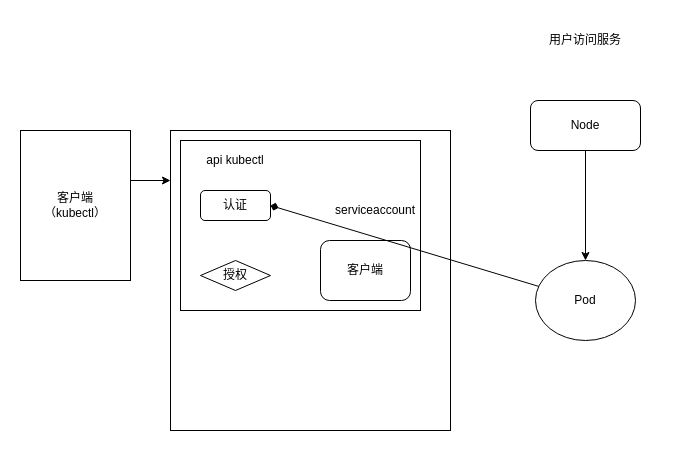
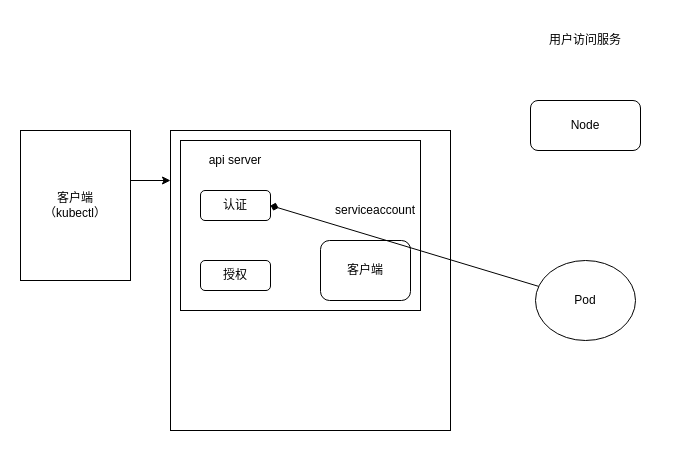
node "api kubectl": label "api kubectl" -> "api server"
edge "Node" -> "Pod": removed
node "授权": shape diamond -> rounded rectangle
